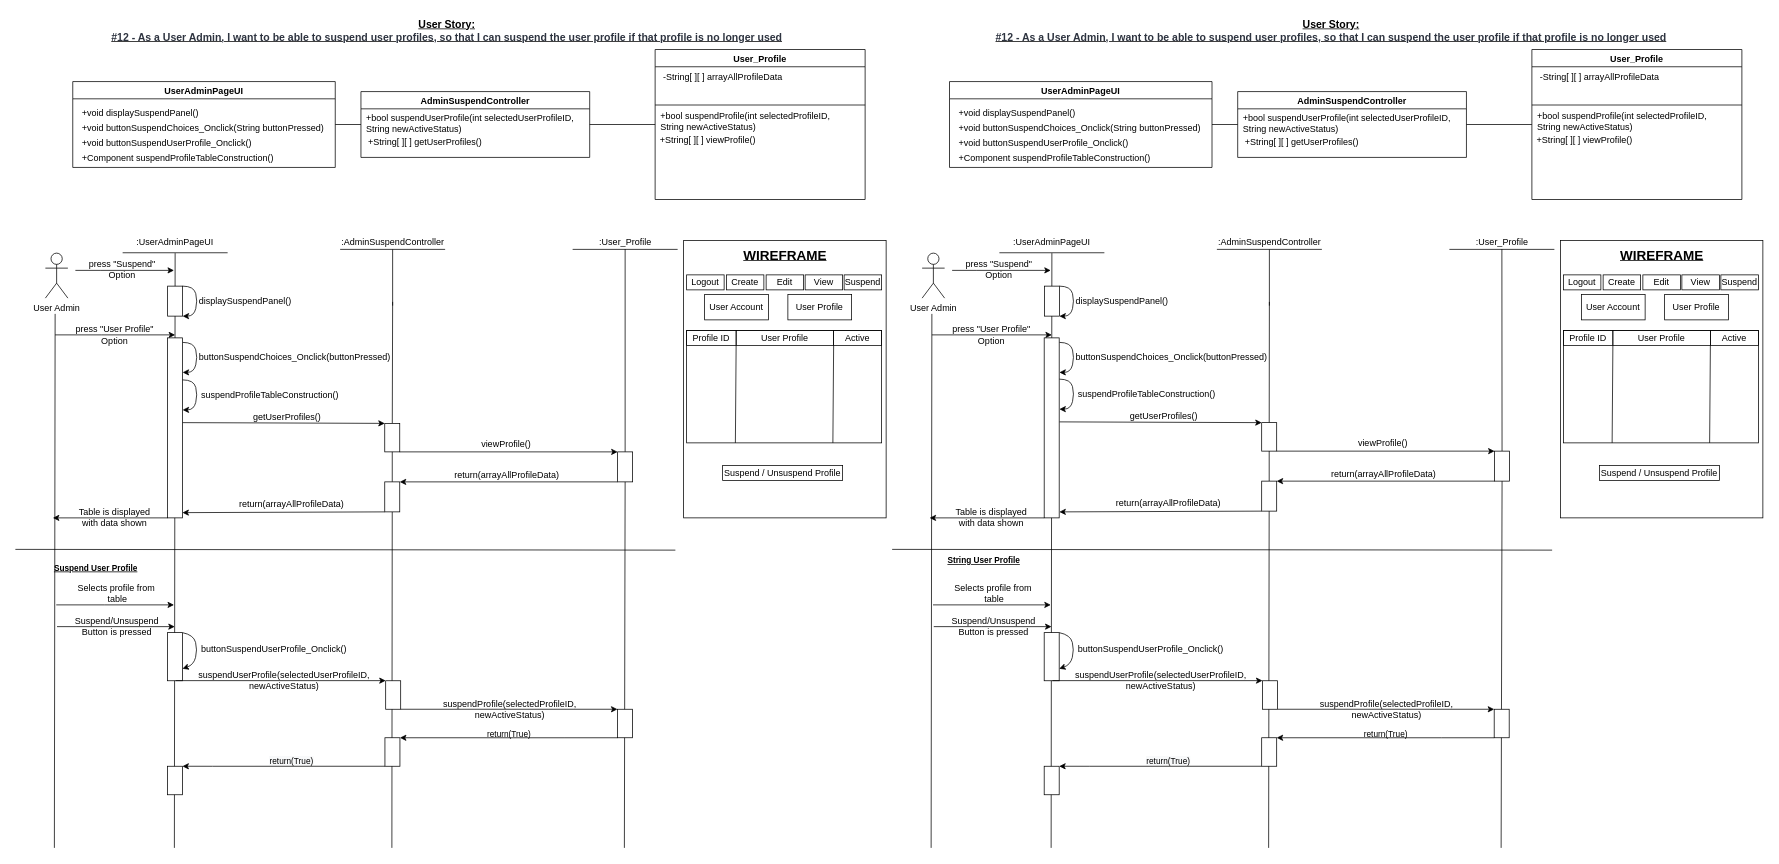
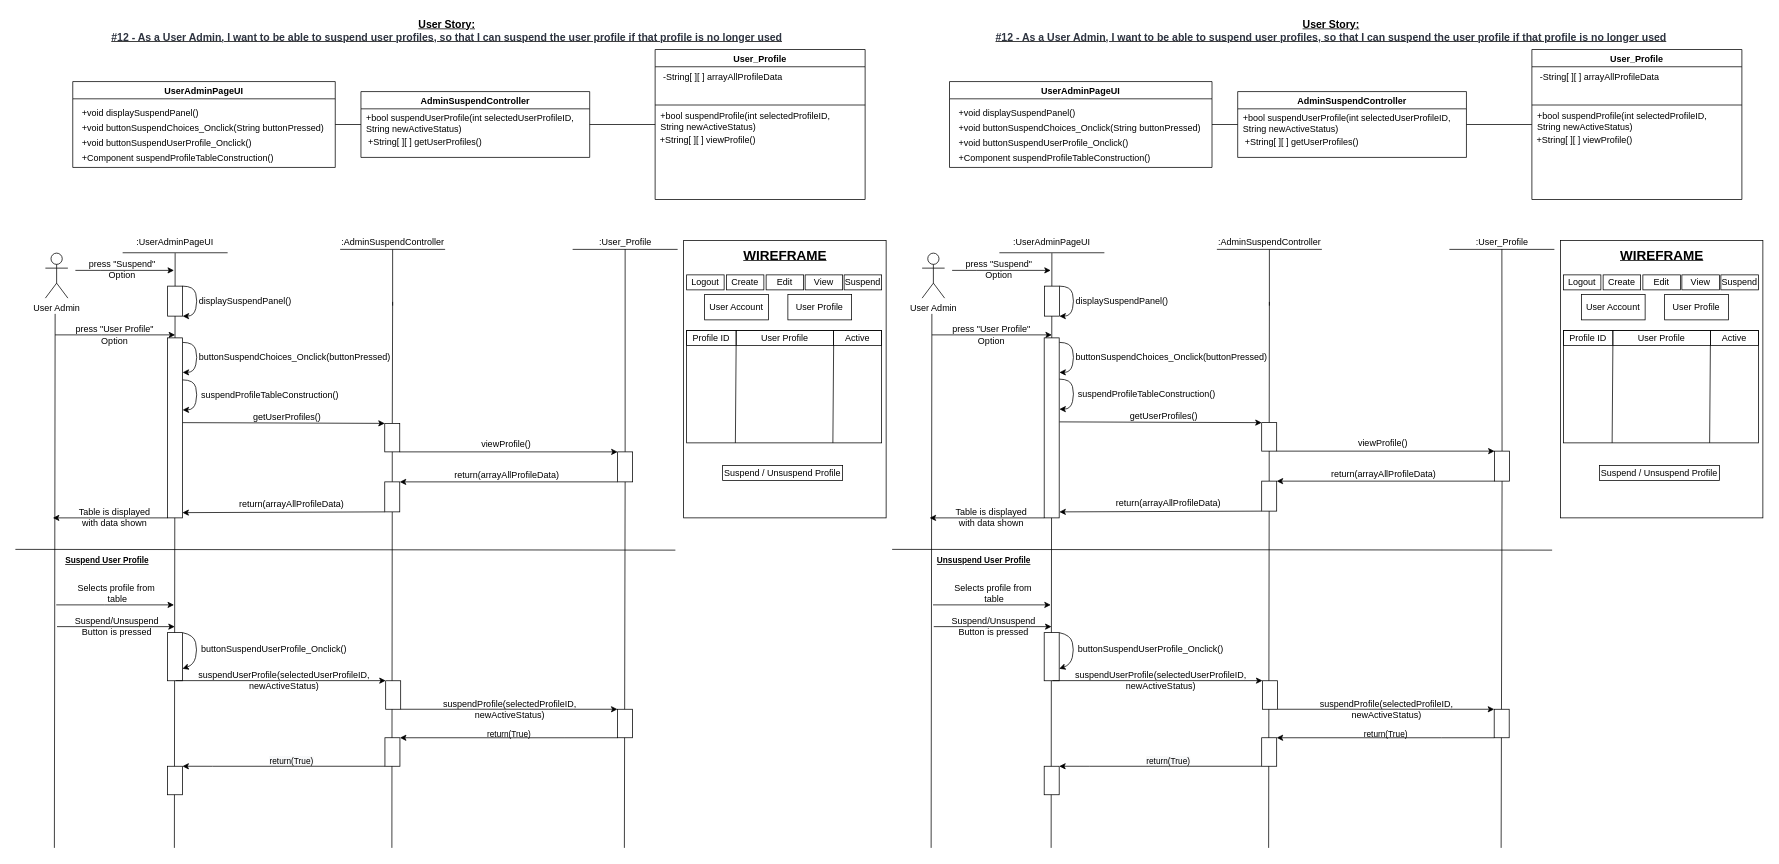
node "String User Profile": label "String User Profile" -> "Unsuspend User Profile"
node "Suspend User Profile": moved (96, 568) -> (107, 560)
